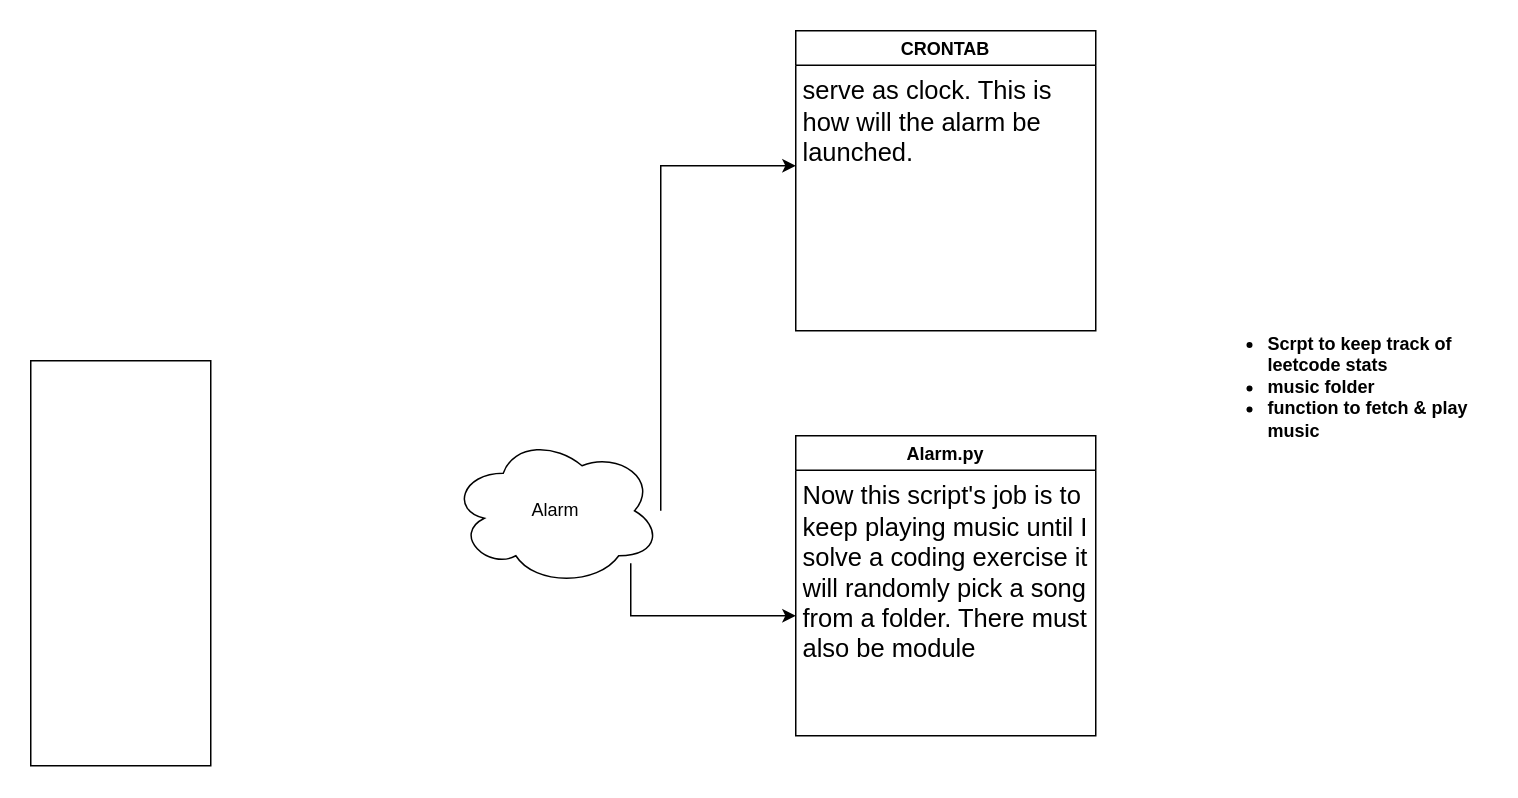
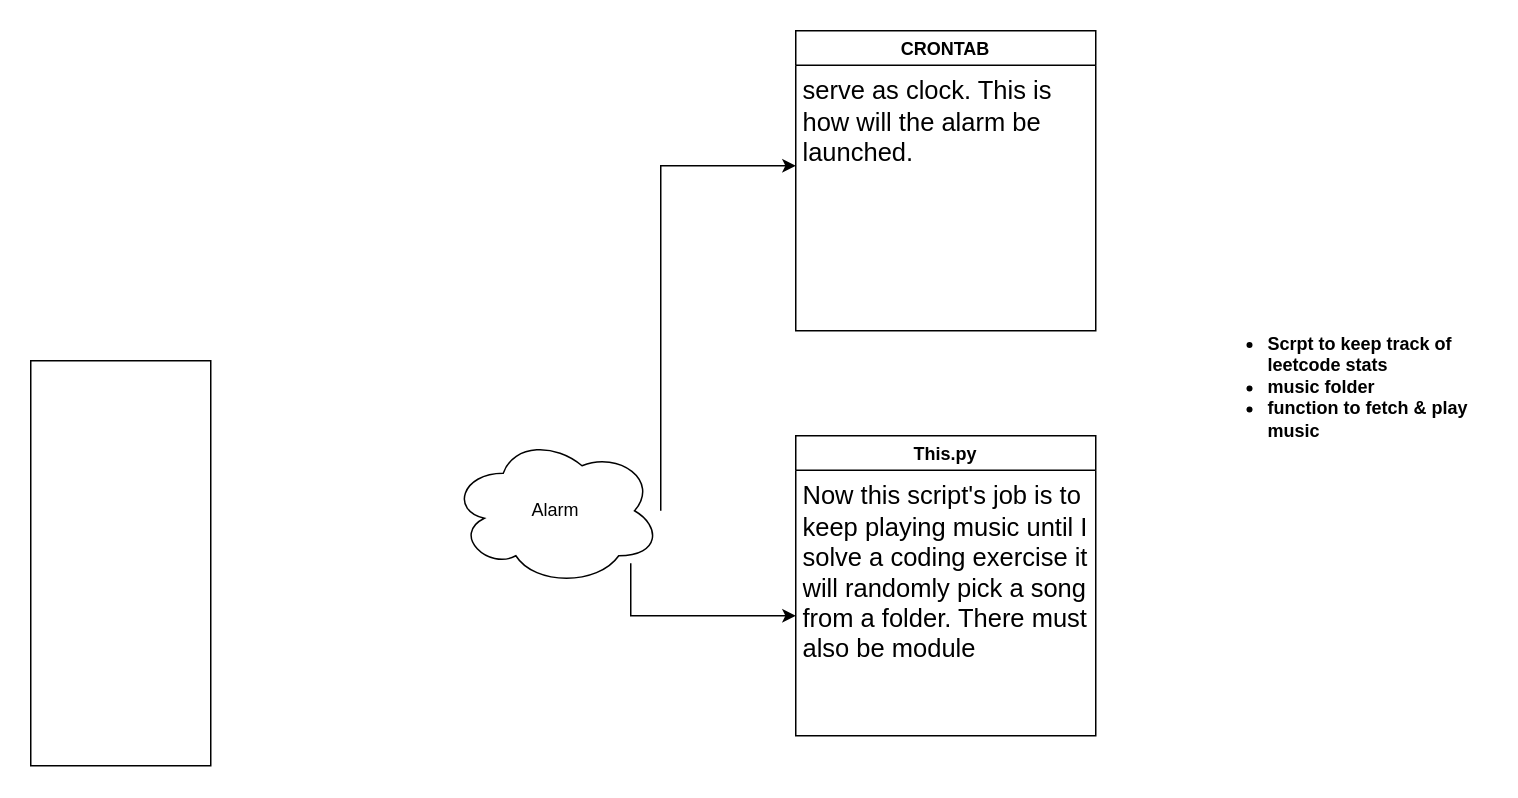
node "Alarm.py": label "Alarm.py" -> "This.py"
